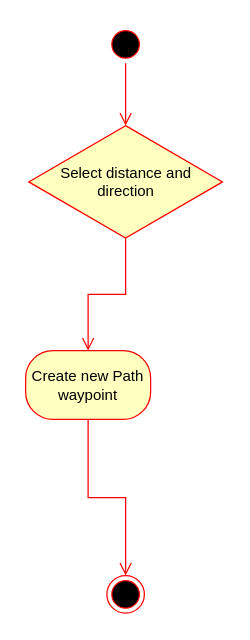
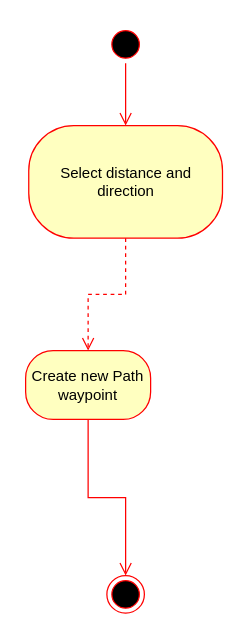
node "Select distance and direction": shape diamond -> rounded rectangle
edge "Select distance and direction" -> "Create new Path waypoint": style solid -> dashed
